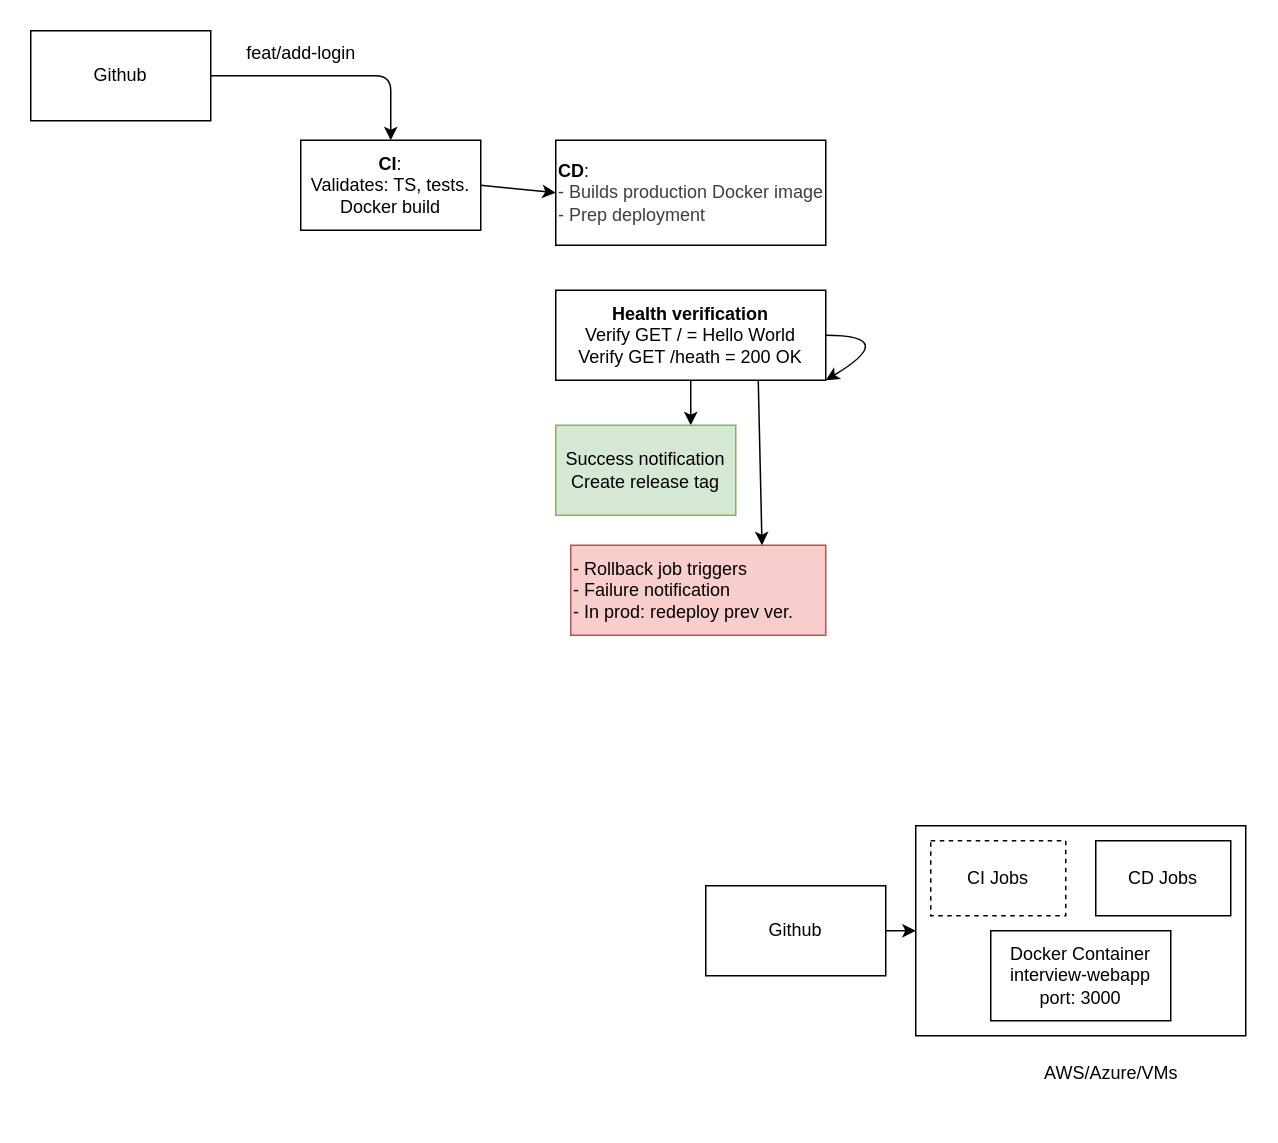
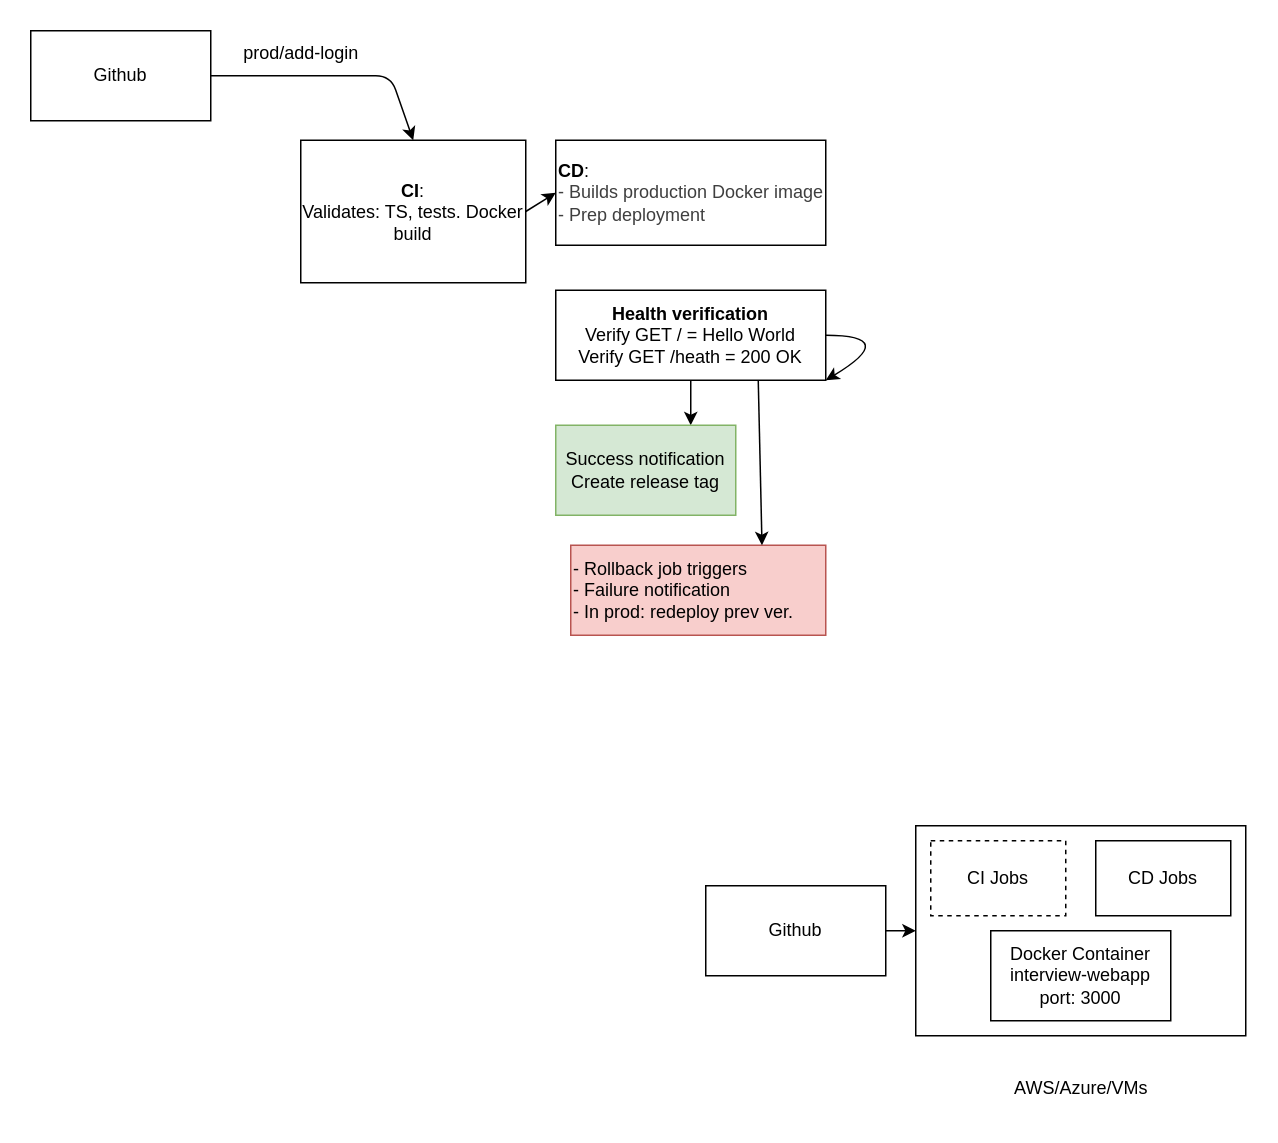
node "feat/add-login": label "feat/add-login" -> "prod/add-login"
node "CI: Validates: TS, tests. Docker build": size 180x90 -> 225x143
node "AWS/Azure/VMs": moved (1111, 1073) -> (1081, 1088)
